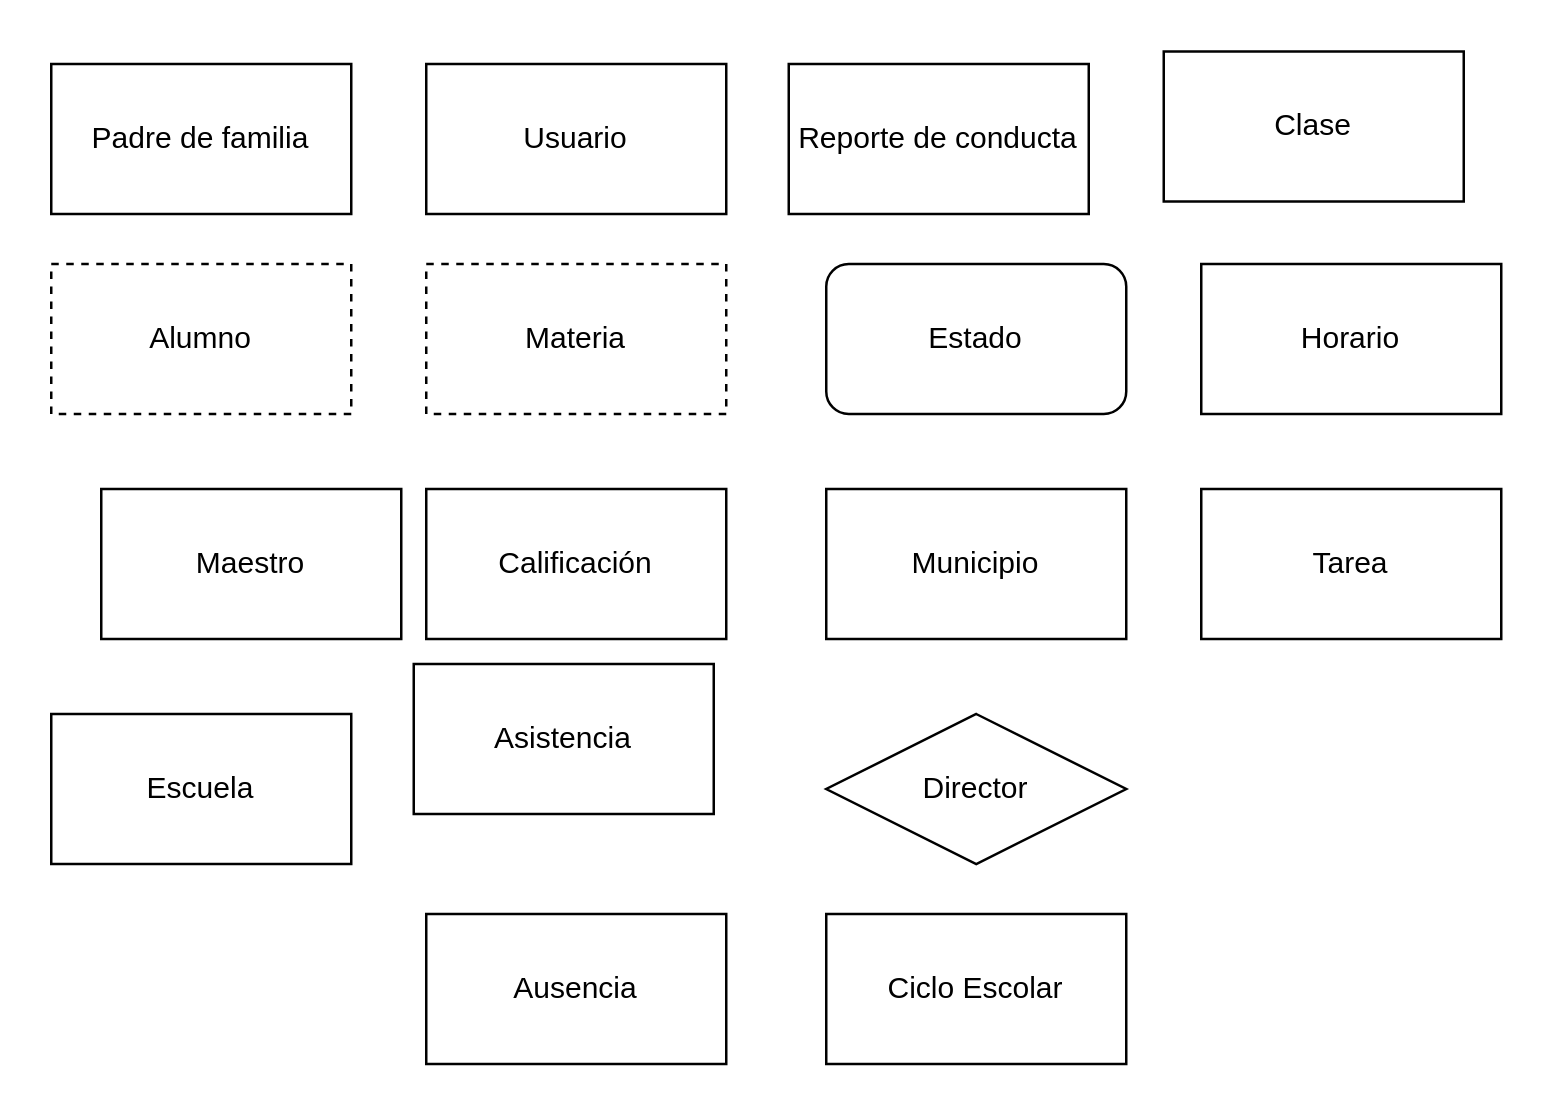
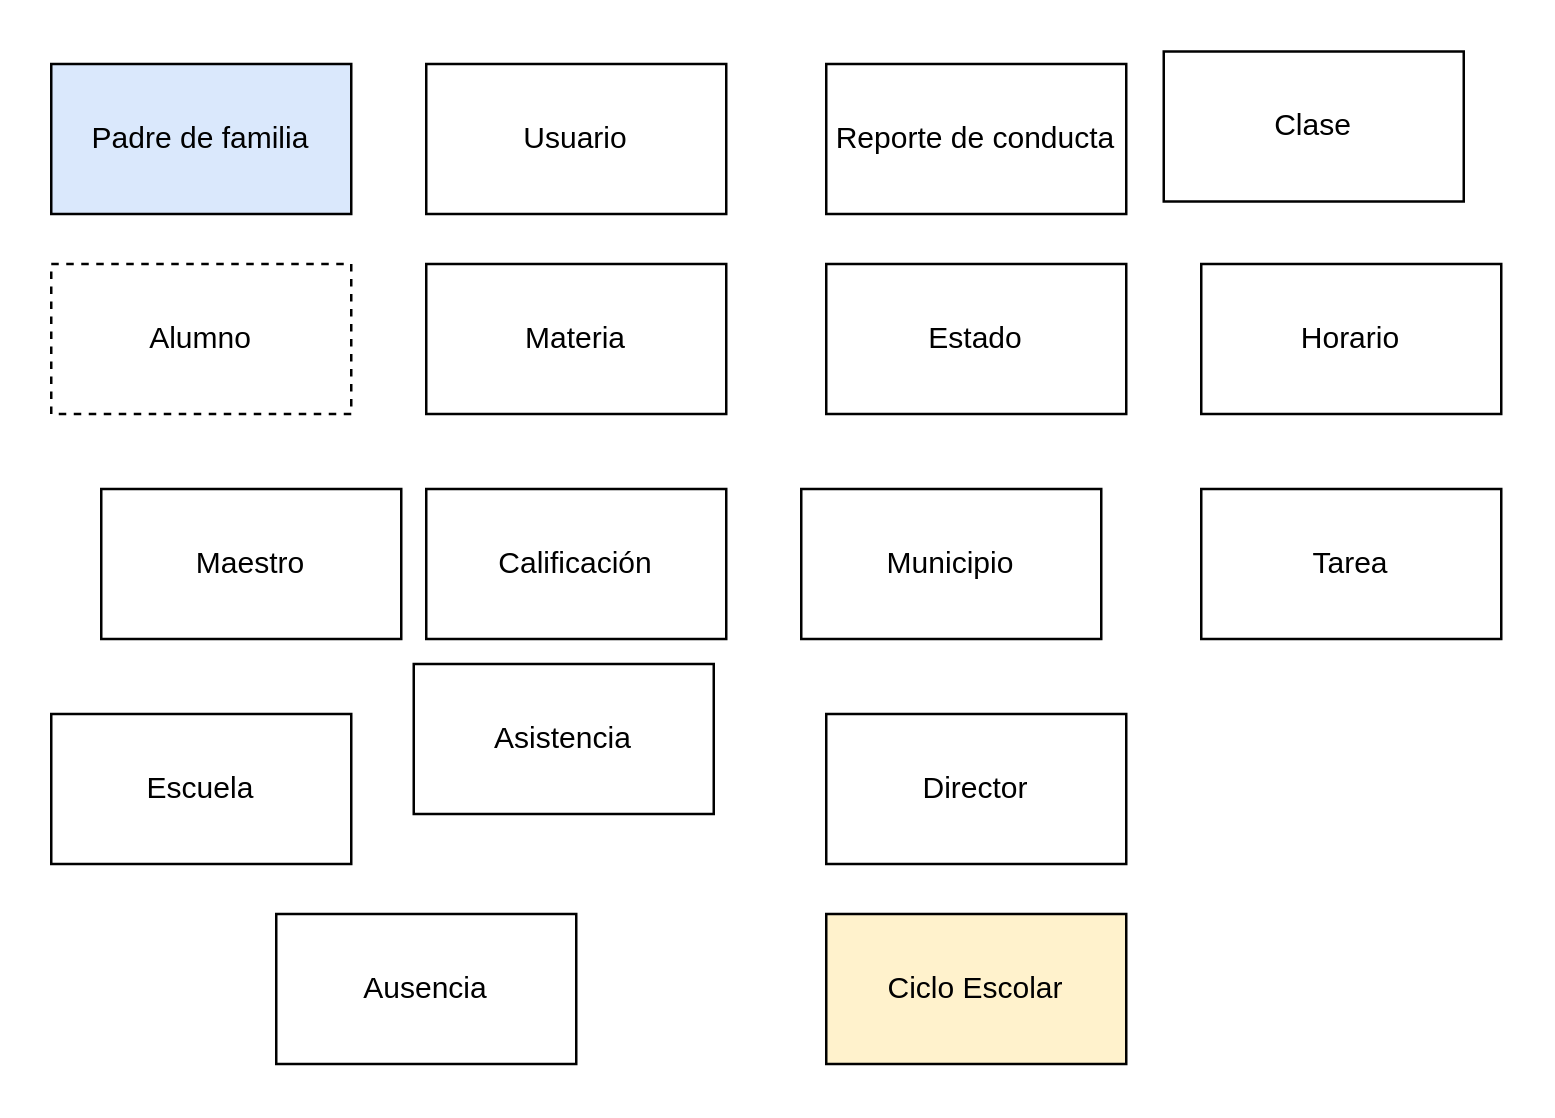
node "Padre de familia": fillcolor #ffffff -> #dae8fc
node "Reporte de conducta": moved (939, 139) -> (976, 139)
node "Materia": style dashed -> solid
node "Estado": shape rounded rectangle -> rectangle
node "Municipio": moved (976, 564) -> (951, 564)
node "Director": shape diamond -> rectangle
node "Ausencia": moved (576, 989) -> (426, 989)
node "Ciclo Escolar": fillcolor #ffffff -> #fff2cc
